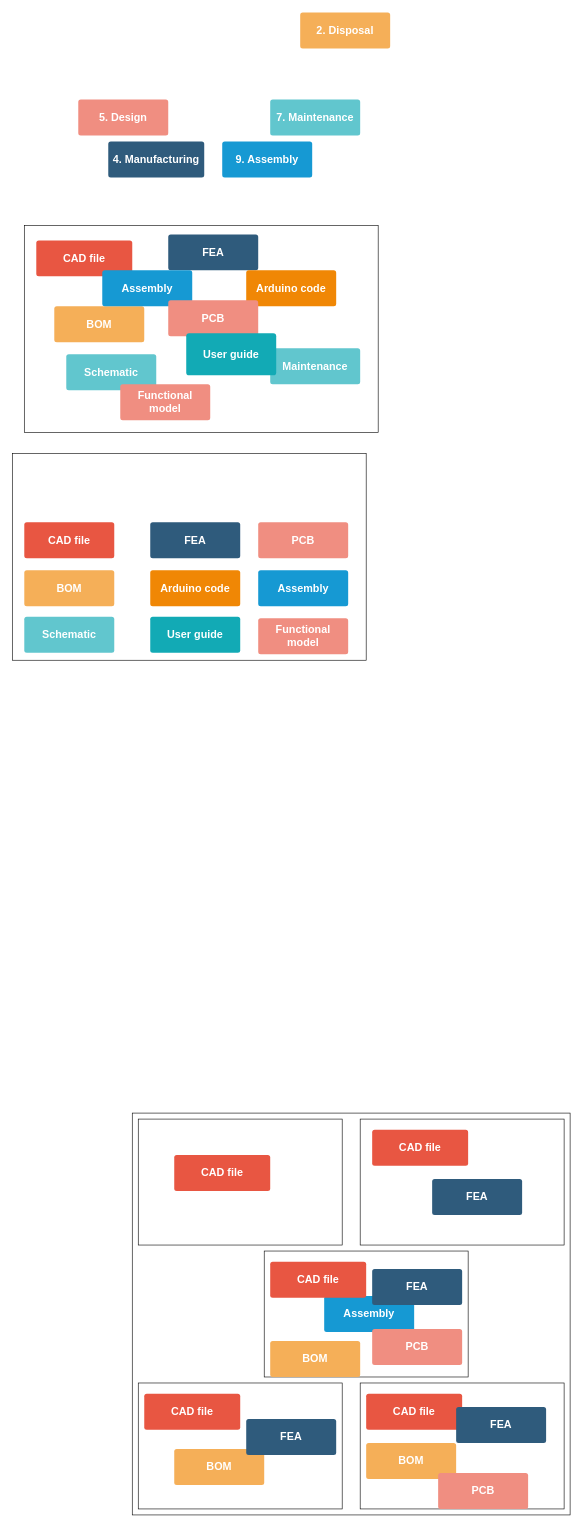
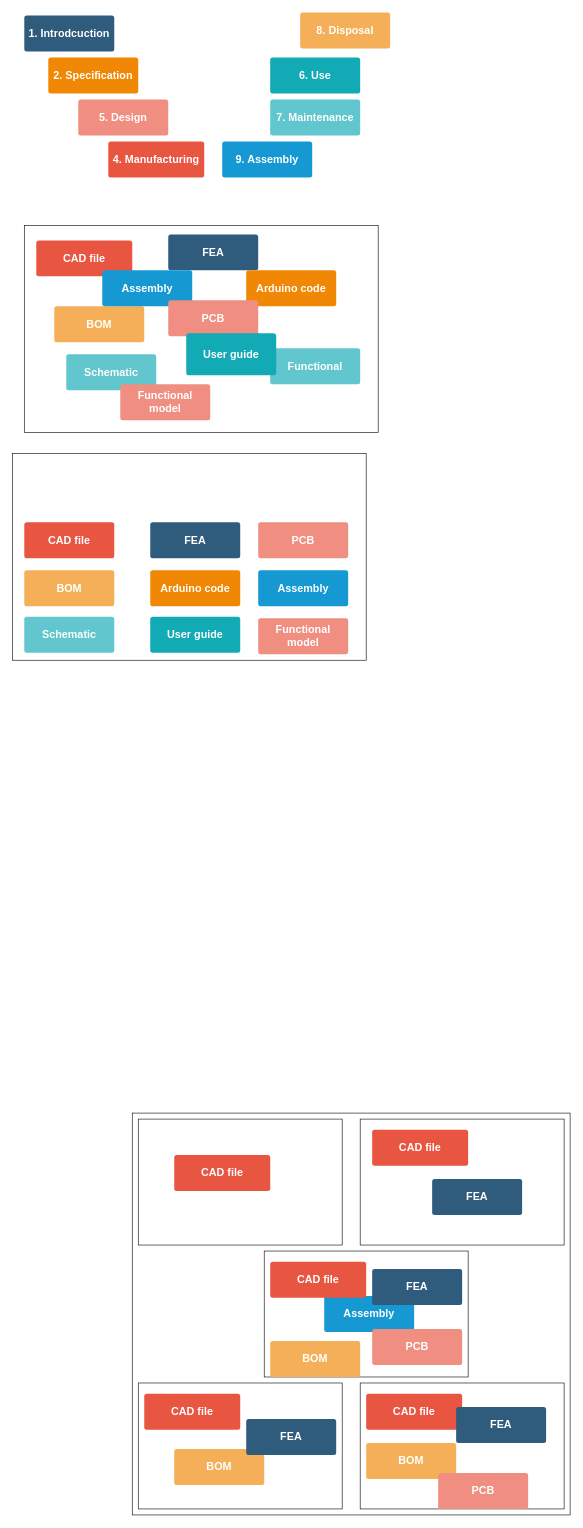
node "2. Disposal": label "2. Disposal" -> "8. Disposal"
node "1. Introdcuction": added
node "2. Specification": added
node "6. Use": added
node "4. Manufacturing": fillcolor #2f5b7c -> #e85642
node "Maintenance": label "Maintenance" -> "Functional"
